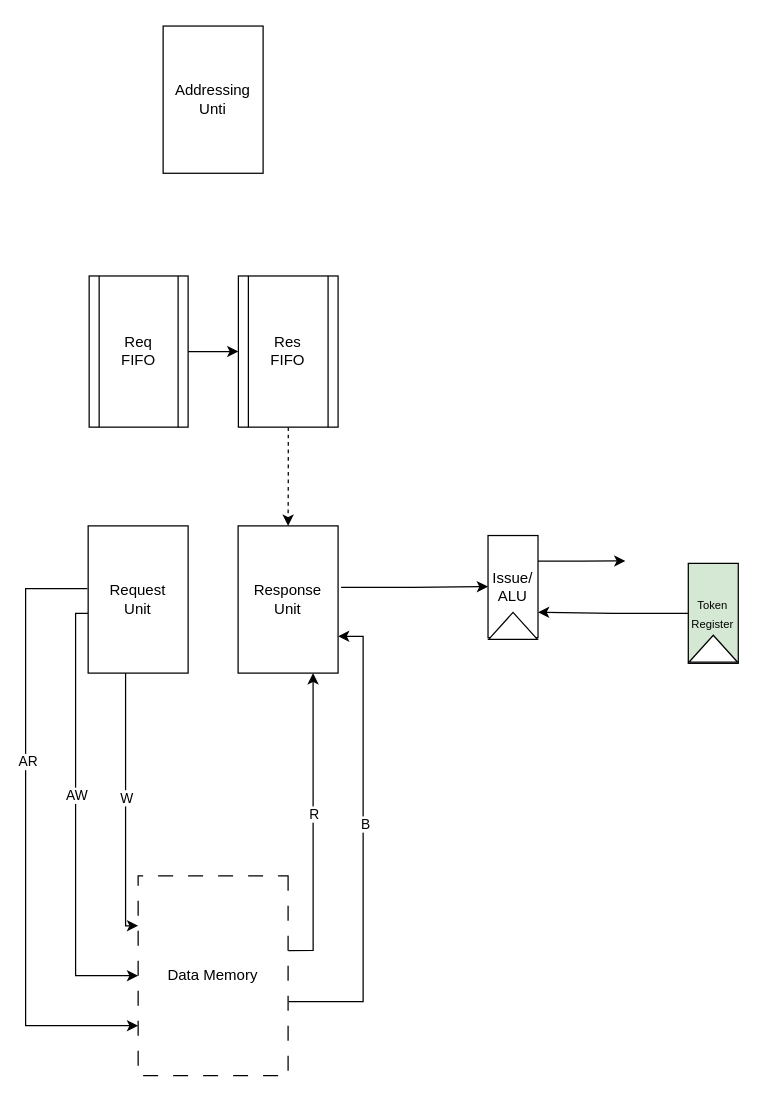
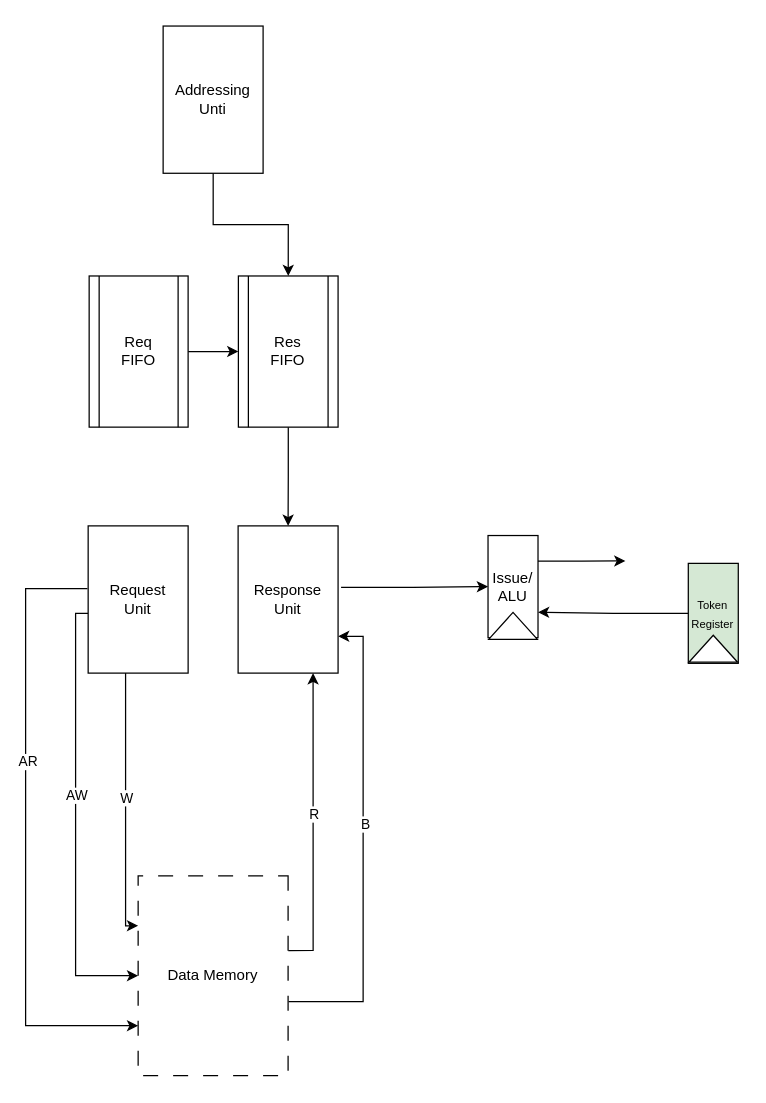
edge "Addressing Unti" -> "Res FIFO": added
edge "Res FIFO" -> "Response Unit": style dashed -> solid
